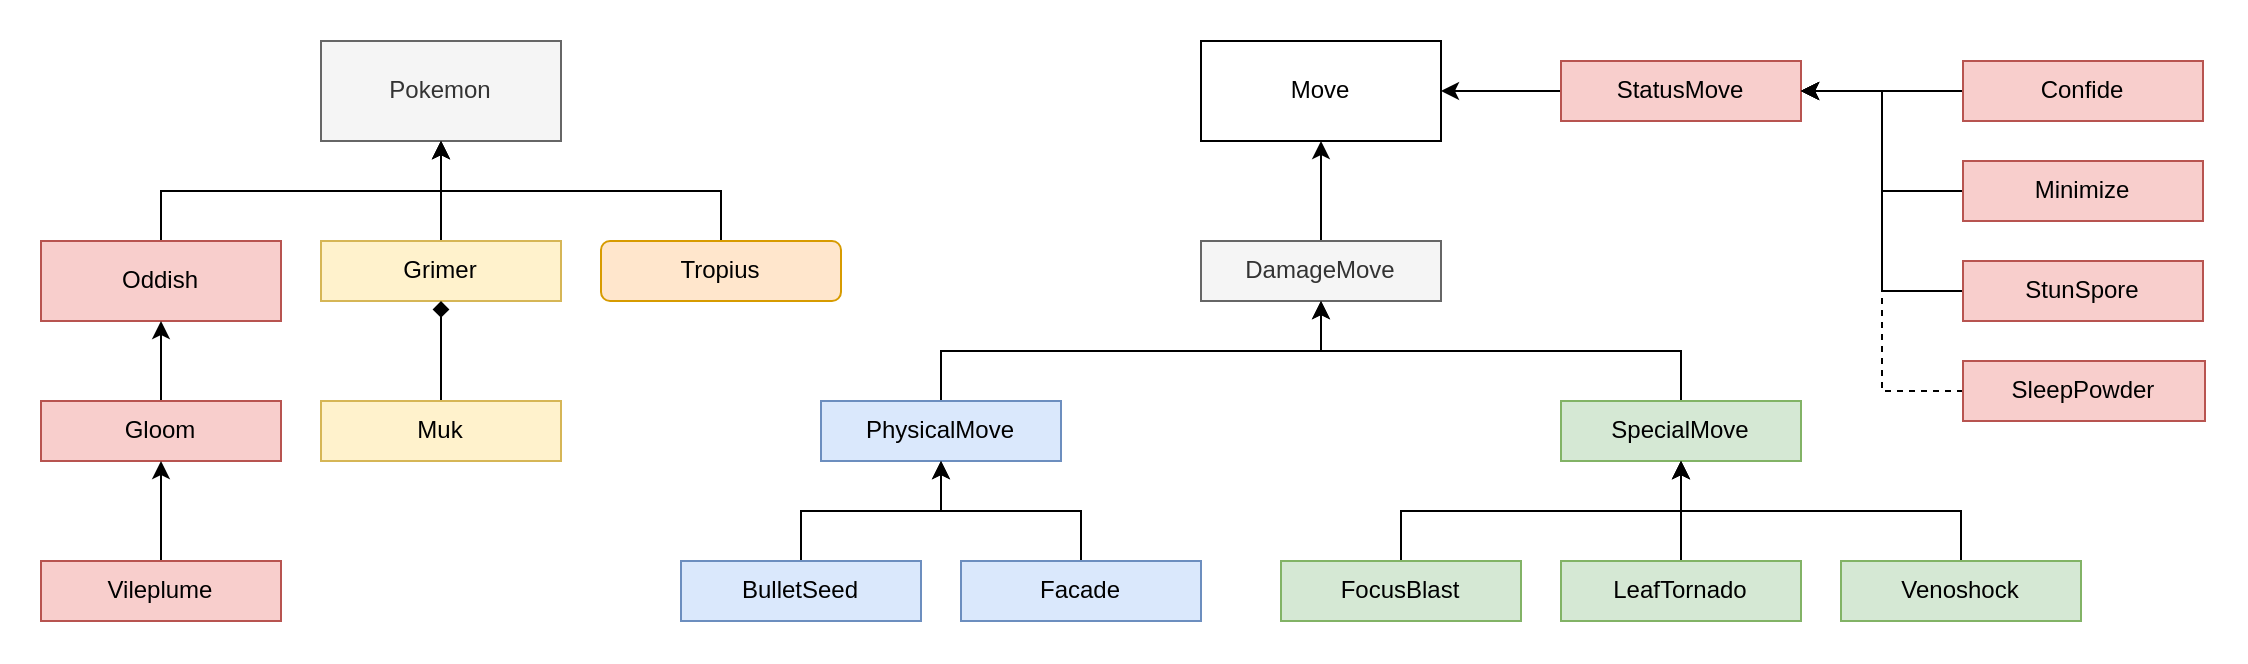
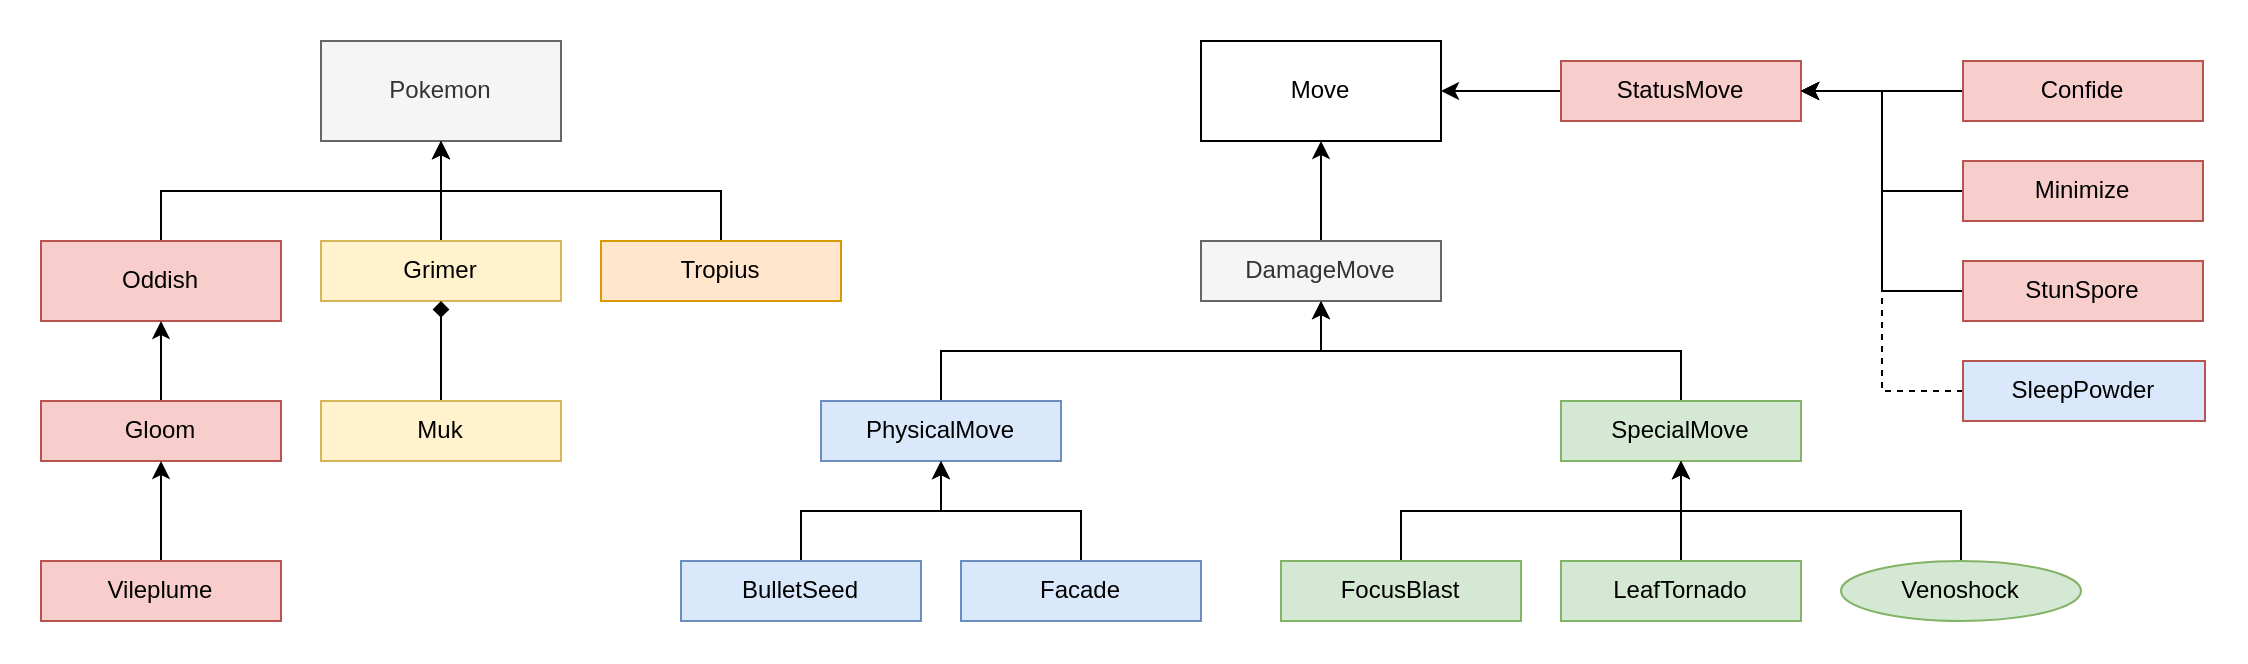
node "Tropius": shape rounded rectangle -> rectangle
node "SleepPowder": fillcolor #f8cecc -> #dae8fc
node "Venoshock": shape rectangle -> ellipse
